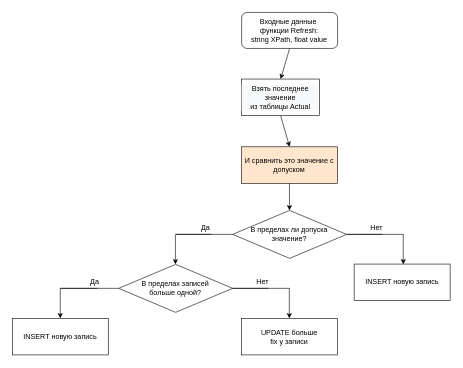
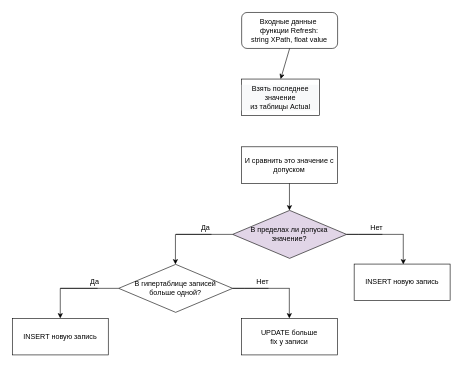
edge "Взять последнее значение из таблицы Actual" -> "И сравнить это значение с допуском": removed
node "И сравнить это значение с допуском": fillcolor #ffe6cc -> #ffffff
node "В пределах ли допуска значение?": fillcolor #ffffff -> #e1d5e7
node "В пределах записей больше одной?": label "В пределах записей больше одной?" -> "В гипертаблице записей больше одной?"
